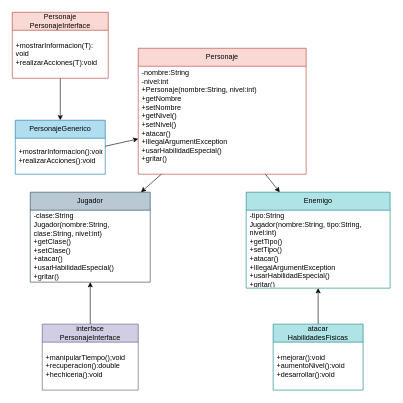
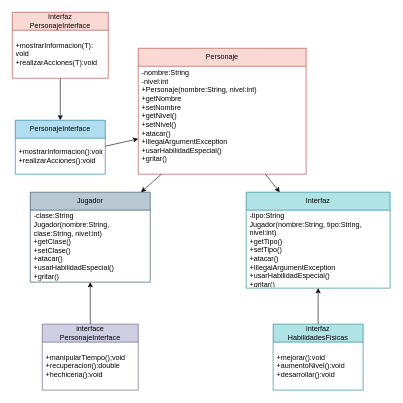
node "Personaje PersonajeInterface": label "Personaje PersonajeInterface" -> "Interfaz PersonajeInterface"
node "PersonajeGenerico": label "PersonajeGenerico" -> "PersonajeInterface"
node "Enemigo": label "Enemigo" -> "Interfaz"
node "atacar HabilidadesFisicas": label "atacar HabilidadesFisicas" -> "interfaz HabilidadesFisicas"
